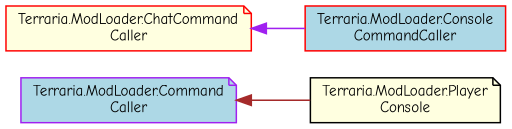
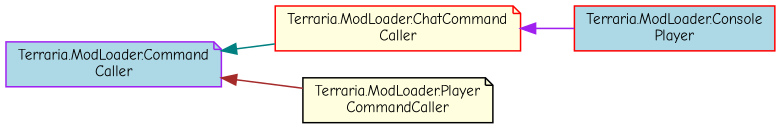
node "Terraria.ModLoader.Console CommandCaller": label "Terraria.ModLoader.Console CommandCaller" -> "Terraria.ModLoader.Console Player"
edge "Terraria.ModLoader.ChatCommand Caller" -> "Terraria.ModLoader.Command Caller": added
node "Terraria.ModLoader.Player Console": label "Terraria.ModLoader.Player Console" -> "Terraria.ModLoader.Player CommandCaller"
